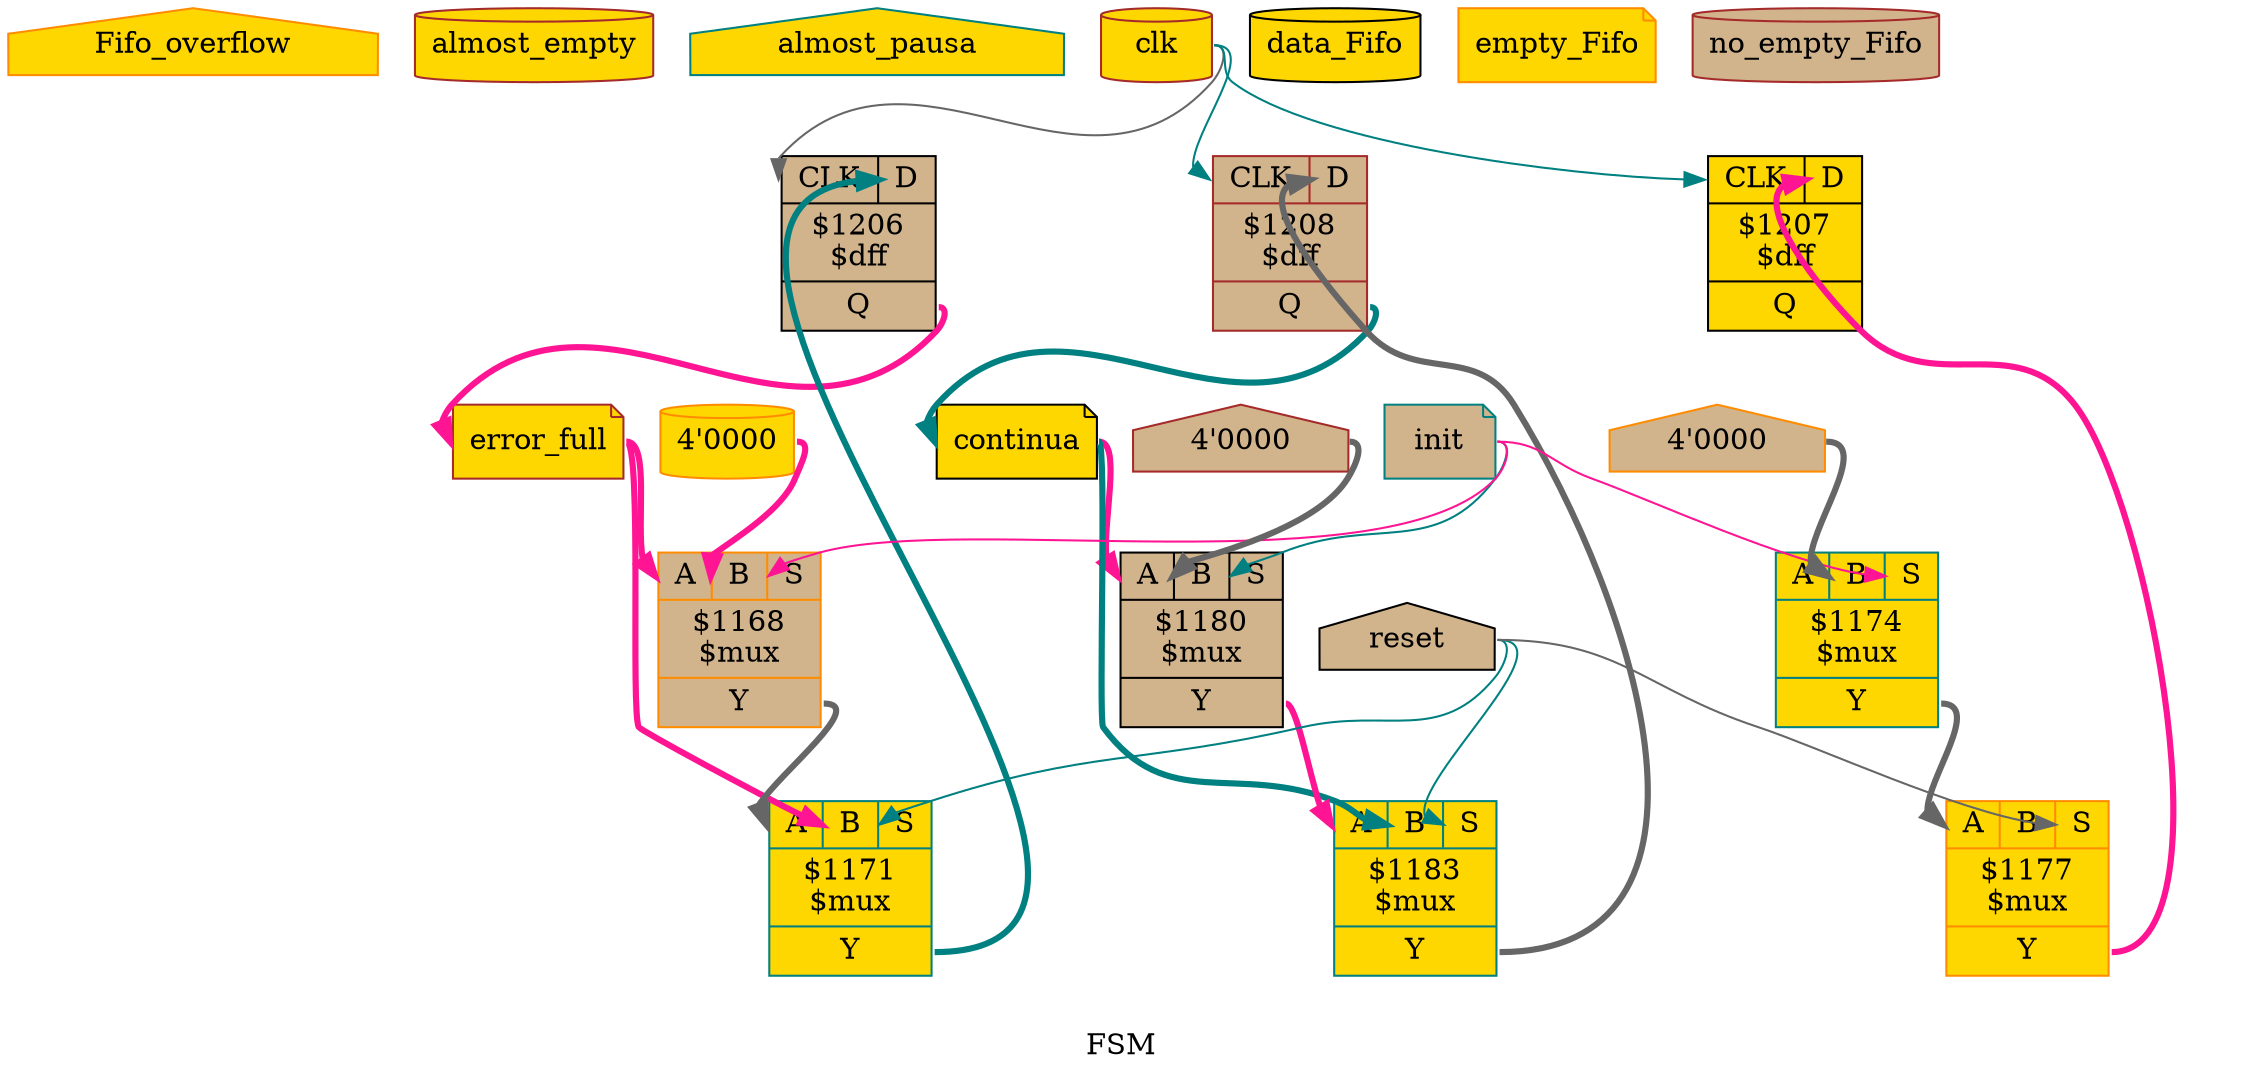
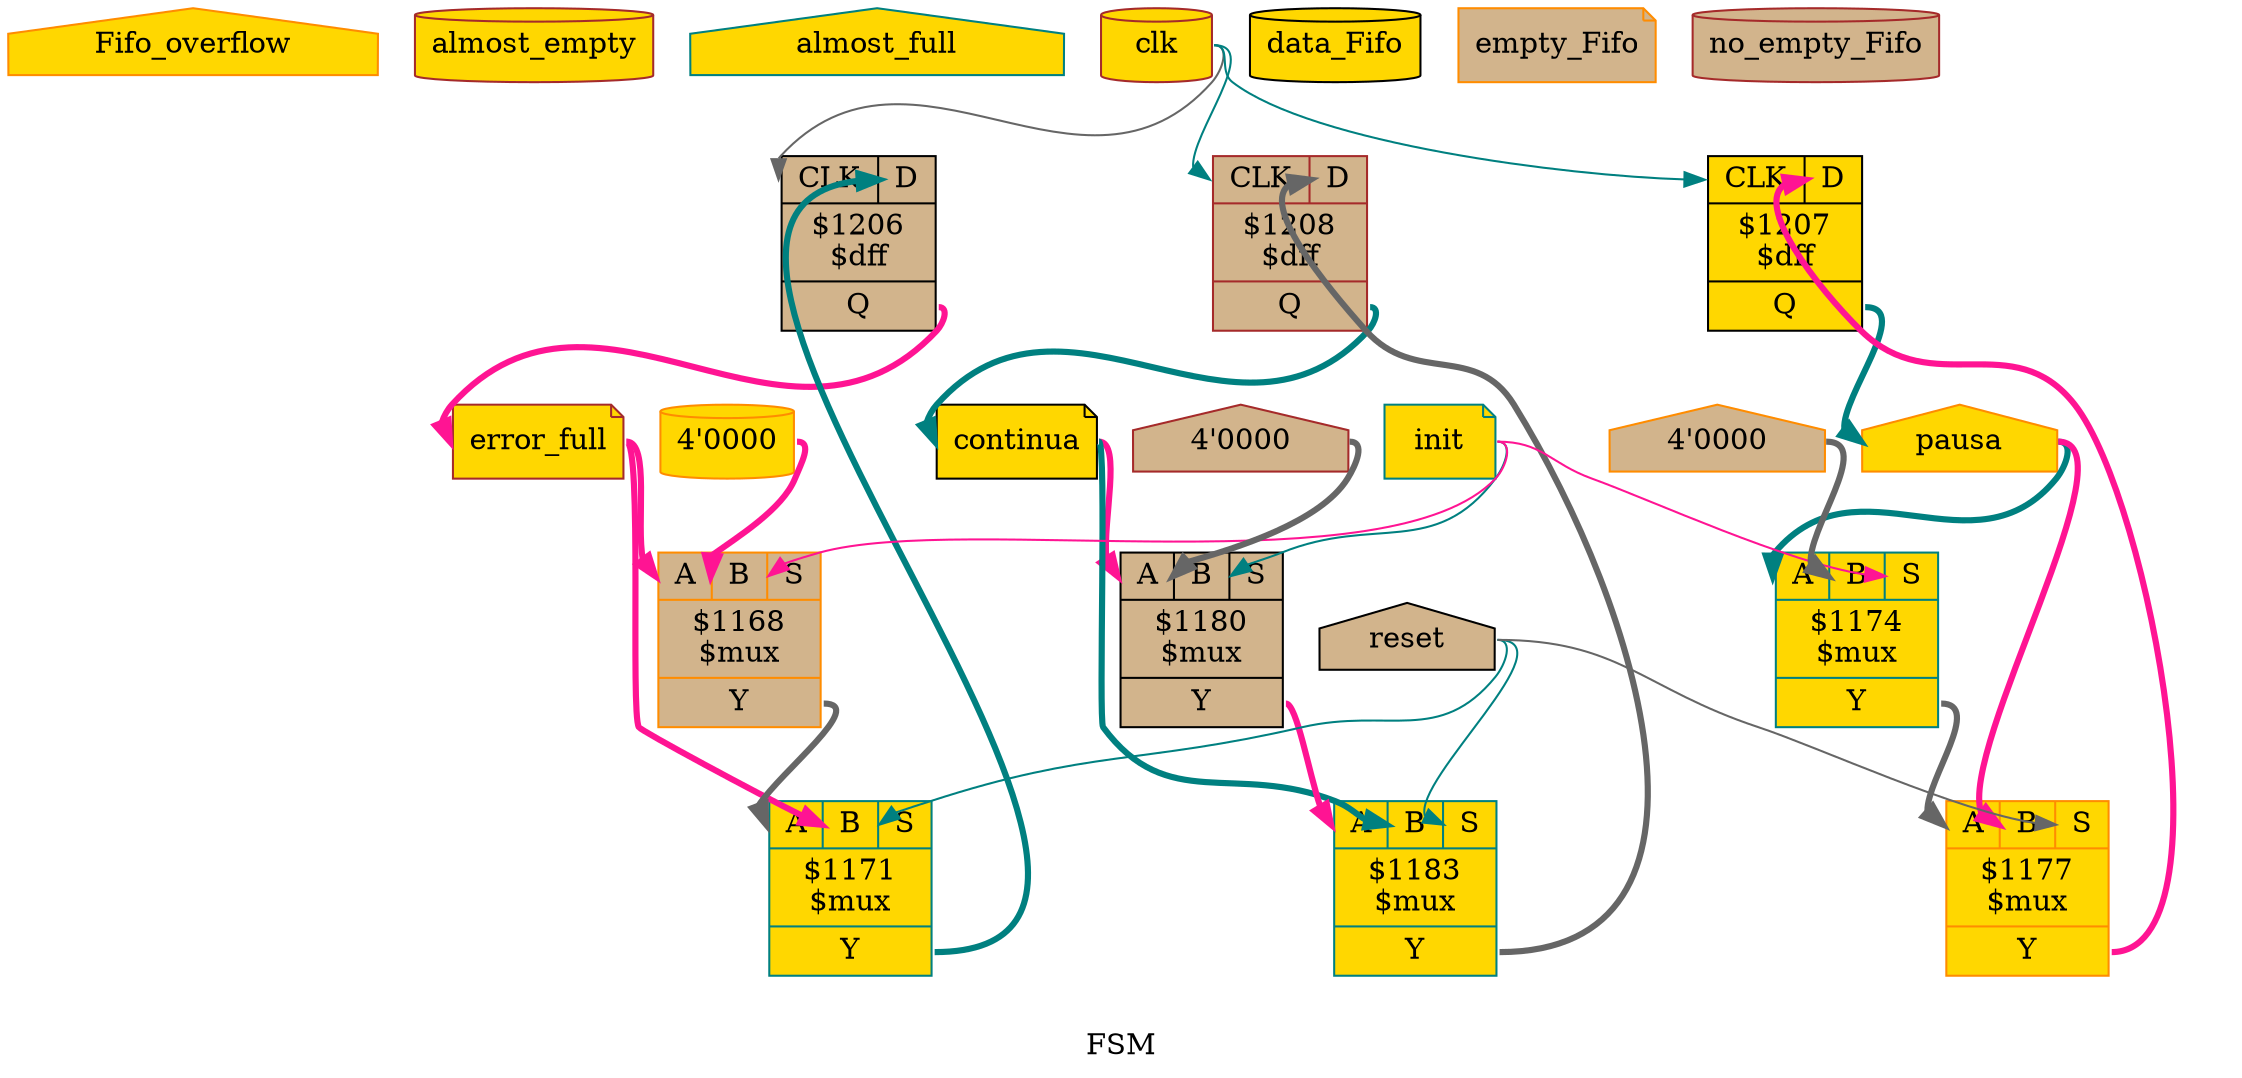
node "almost_pausa": label "almost_pausa" -> "almost_full"
node "empty_Fifo": fillcolor gold -> tan
node "init": fillcolor tan -> gold
node "pausa": added
